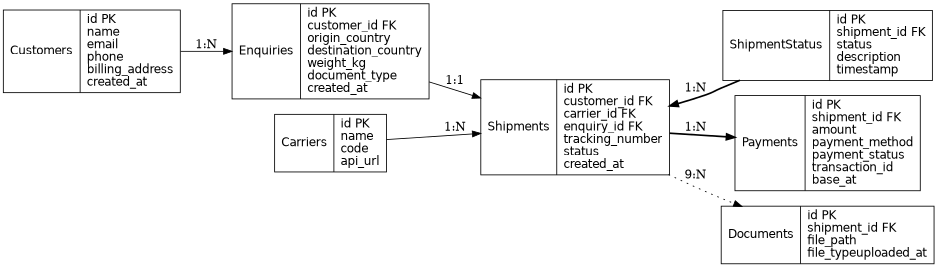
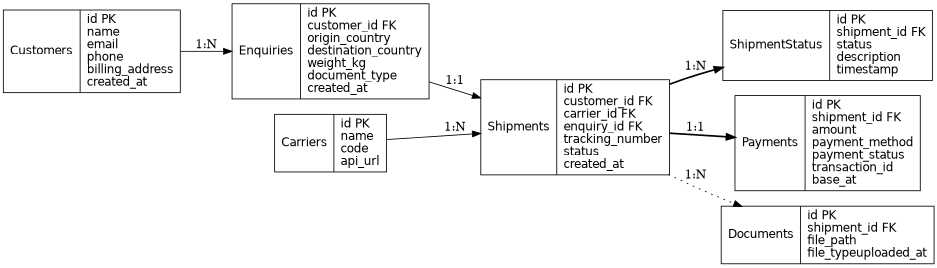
edge "ShipmentStatus" -> "Shipments": reversed
edge "Shipments" -> "Payments": label "1:N" -> "1:1"
edge "Shipments" -> "Documents": label "9:N" -> "1:N"
